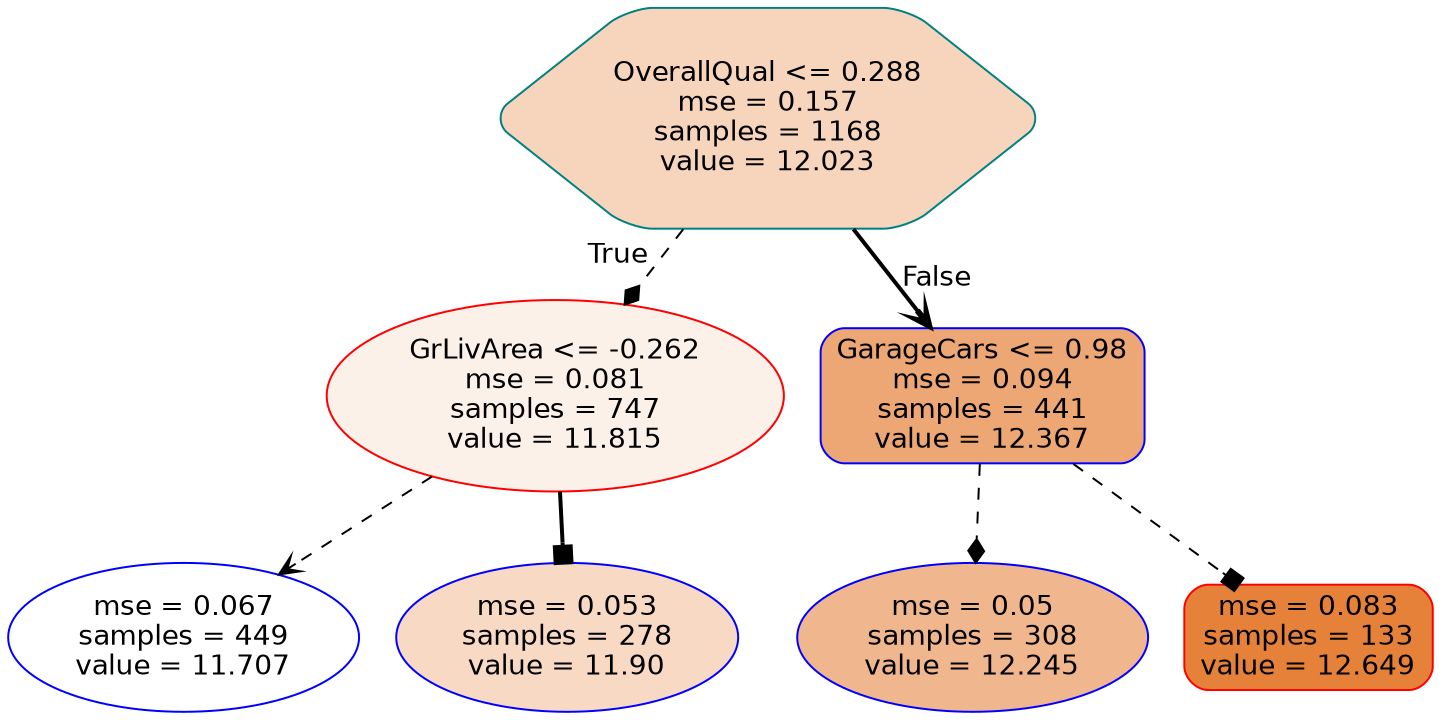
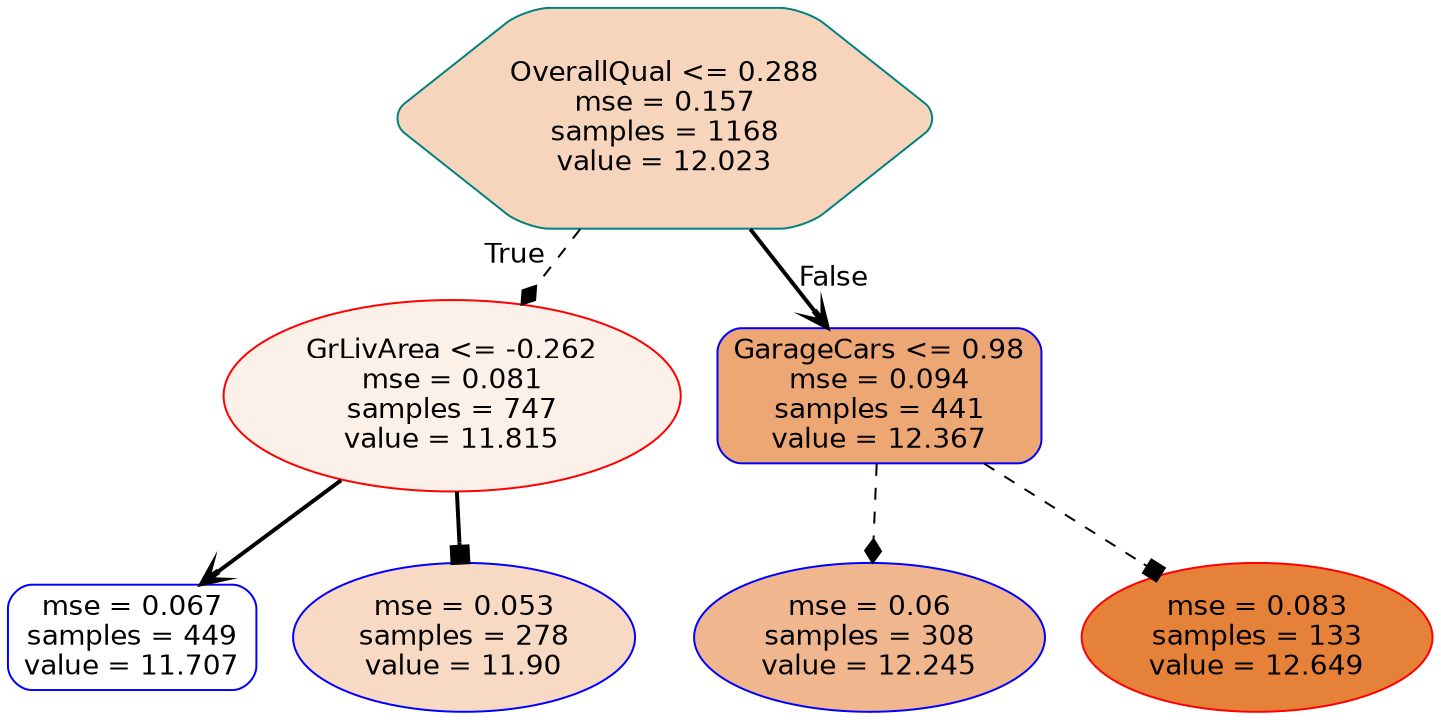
edge "GrLivArea <= -0.262 mse = 0.081 samples = 747 value = 11.815" -> "mse = 0.067 samples = 449 value = 11.707": style dashed -> bold
node "mse = 0.067 samples = 449 value = 11.707": shape ellipse -> box
node "mse = 0.05 samples = 308 value = 12.245": label "mse = 0.05 samples = 308 value = 12.245" -> "mse = 0.06 samples = 308 value = 12.245"
node "mse = 0.083 samples = 133 value = 12.649": shape box -> ellipse
